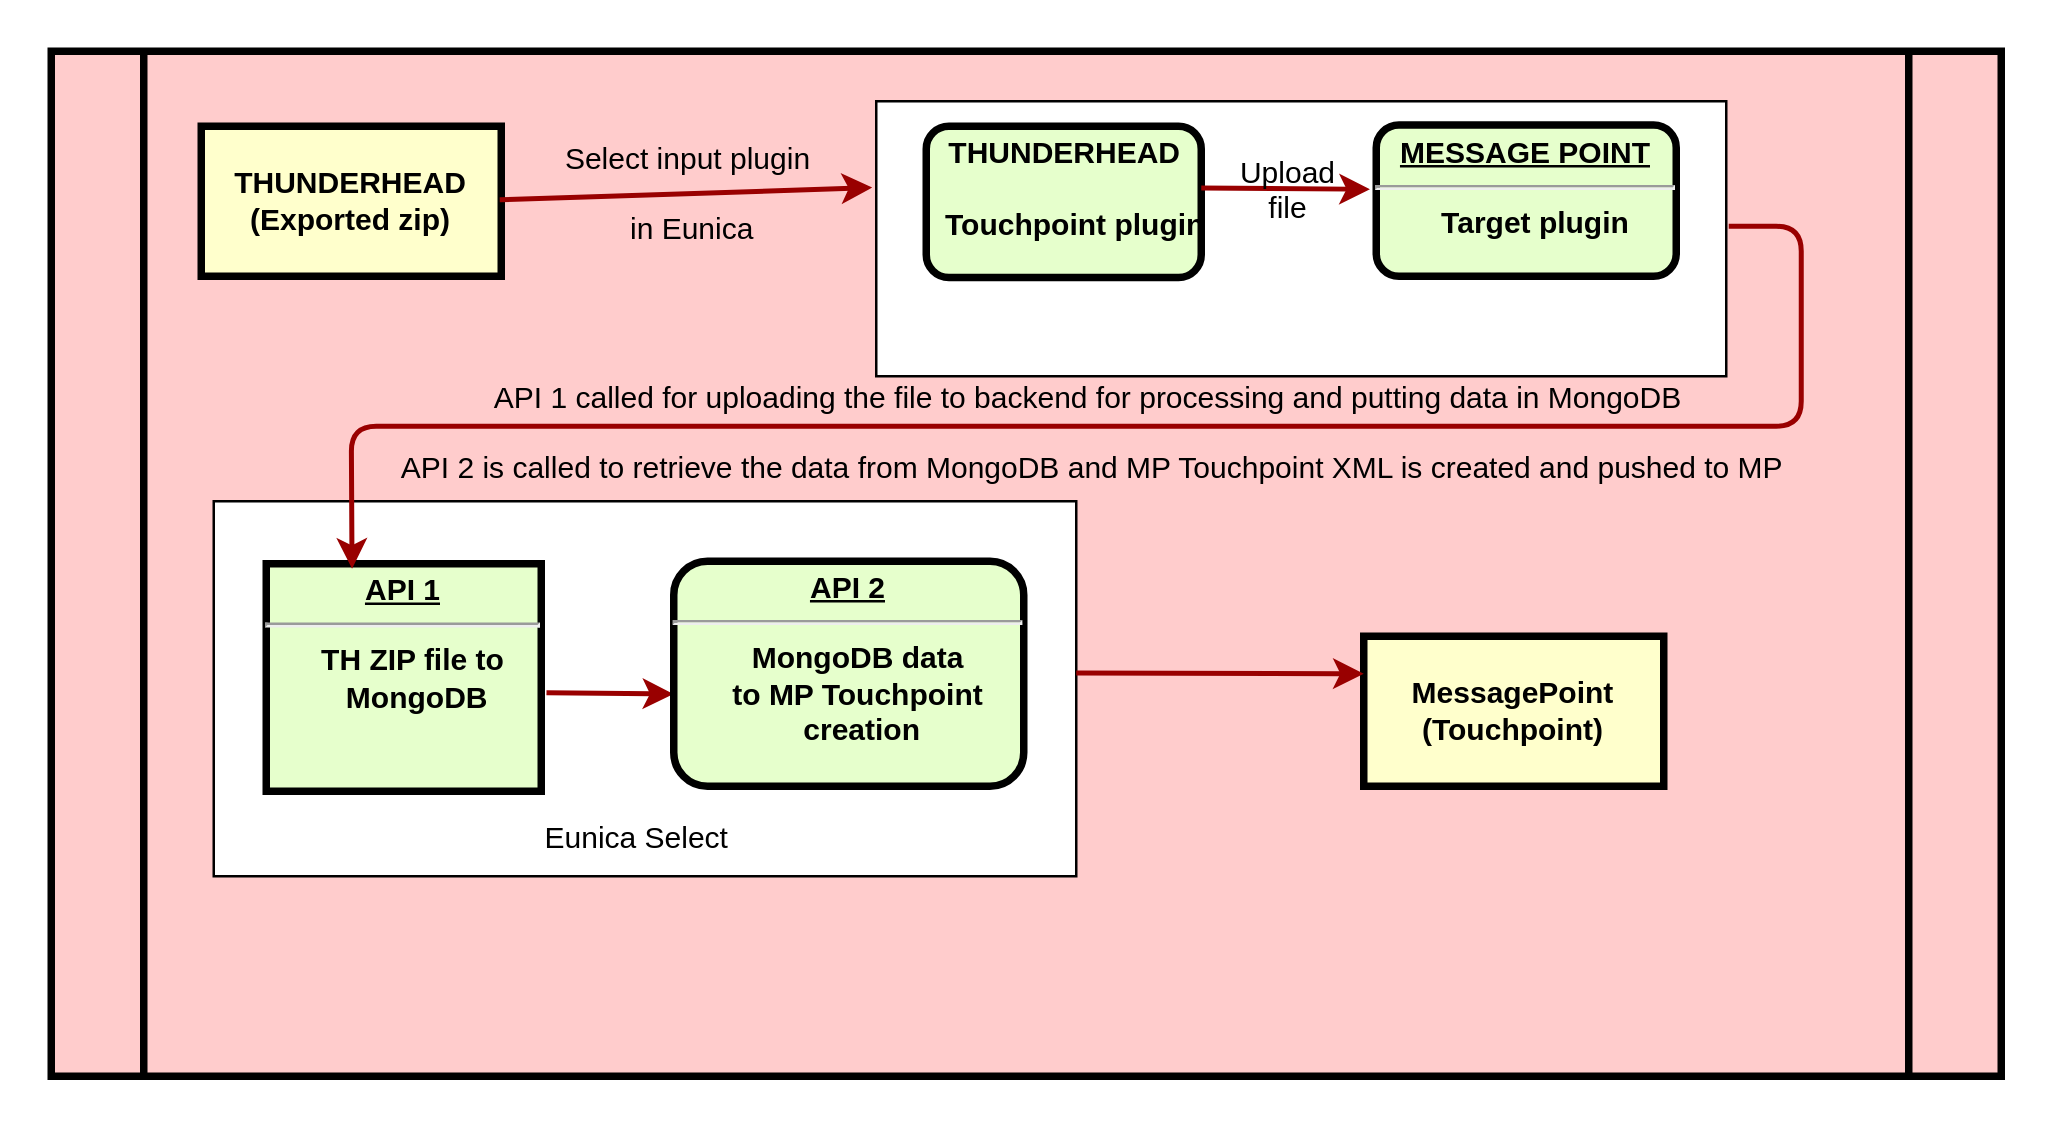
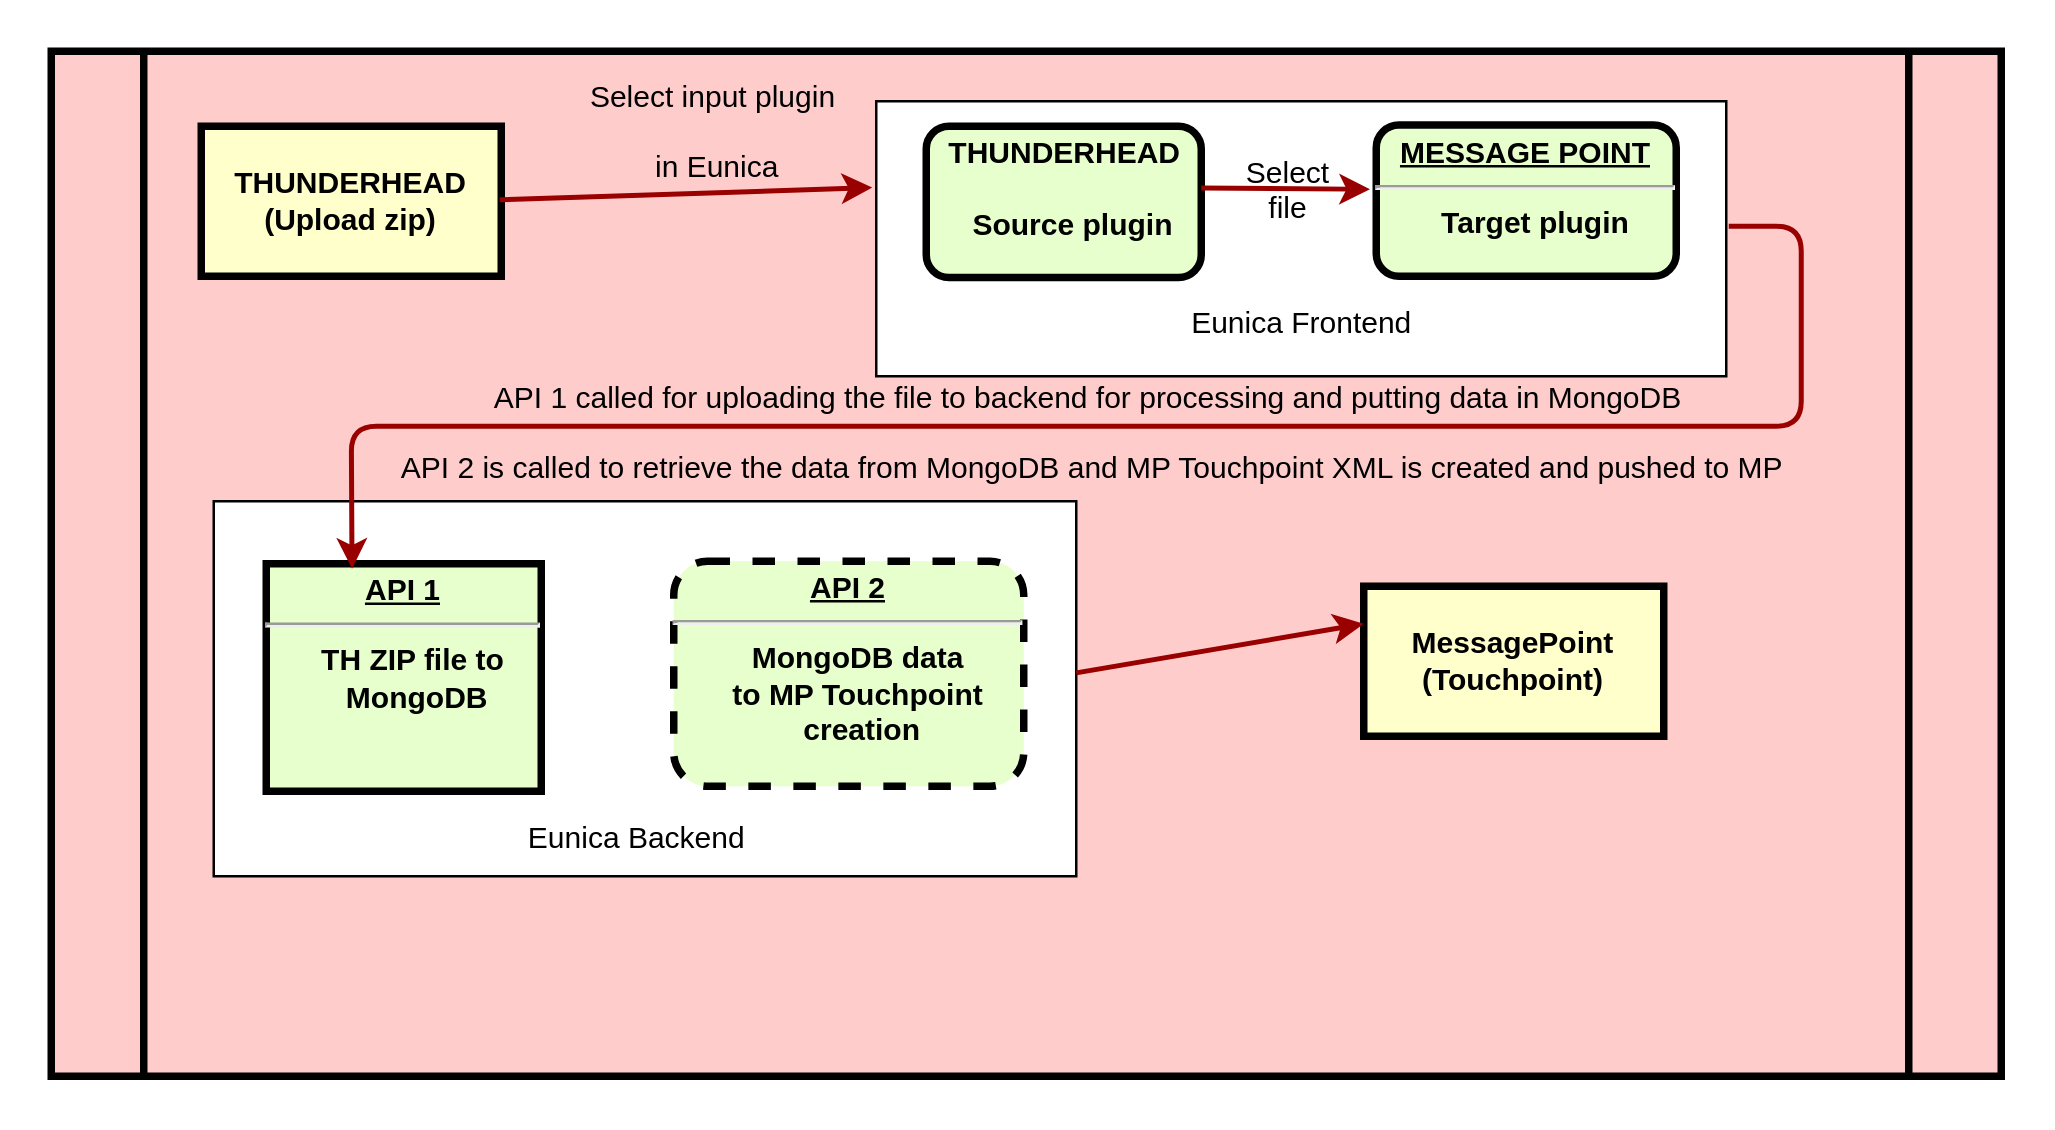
node "THUNDERHEAD Touchpoint plugin": label "THUNDERHEAD Touchpoint plugin" -> "THUNDERHEAD Source plugin"
node "Upload file": label "Upload file" -> "Select file"
node "THUNDERHEAD (Exported zip)": label "THUNDERHEAD (Exported zip)" -> "THUNDERHEAD (Upload zip)"
node "Select input plugin in Eunica": moved (689, 201) -> (714, 138)
node "Eunica Frontend": added
node "API 2 MongoDB data to MP Touchpoint creation": style solid -> dashed
edge "API 1 TH ZIP file to MongoDB" -> "API 2 MongoDB data to MP Touchpoint creation": removed
node "MessagePoint (Touchpoint)": moved (1514, 711) -> (1514, 661)
node "Eunica Select": label "Eunica Select" -> "Eunica Backend"
